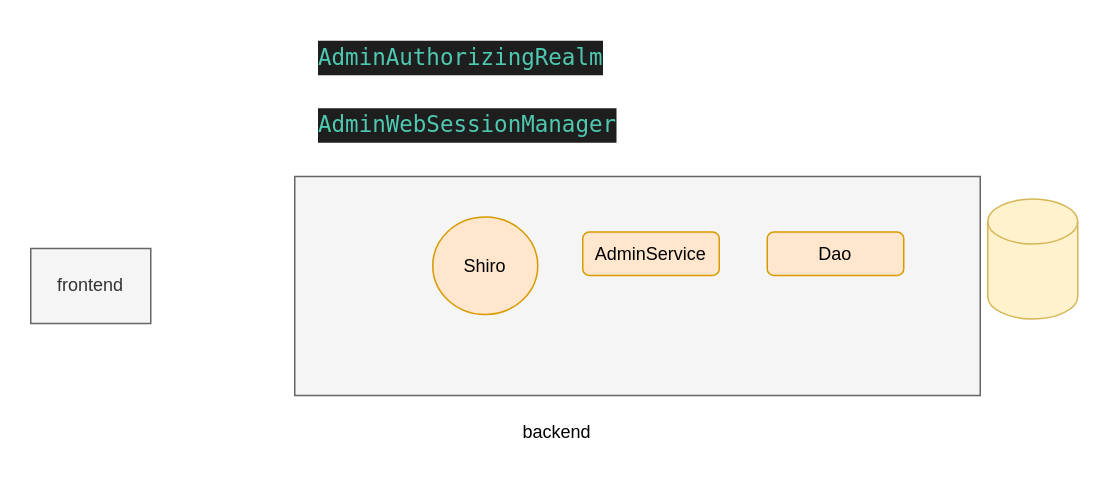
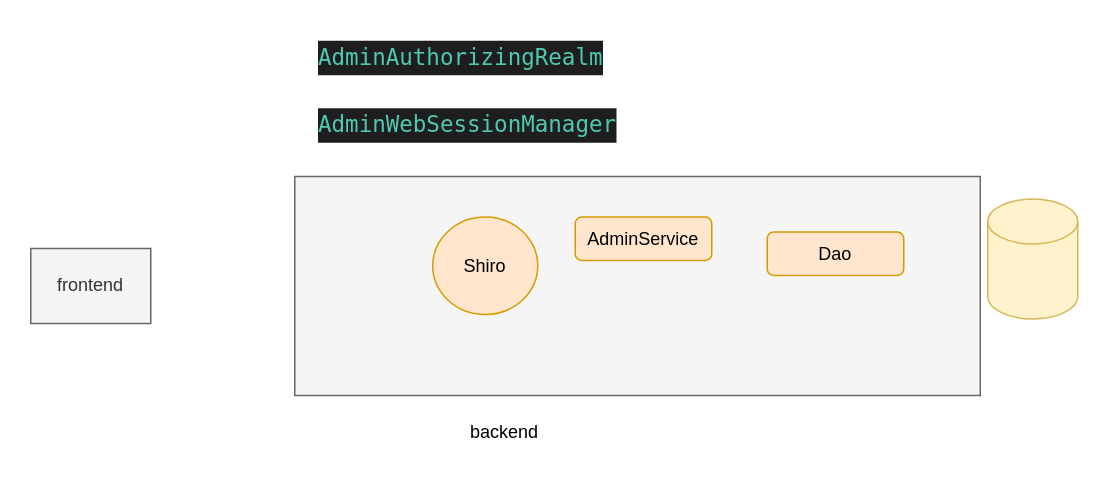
node "AdminService": moved (651, 254) -> (644, 239)
node "backend": moved (557, 433) -> (505, 433)
